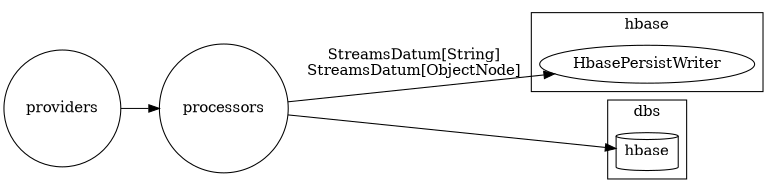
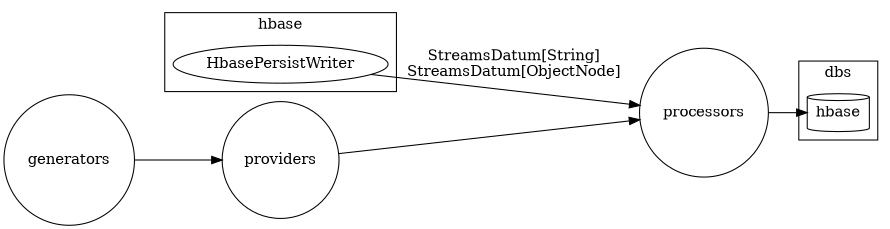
edge "processors" -> "HbasePersistWriter": reversed
node "generators": added
